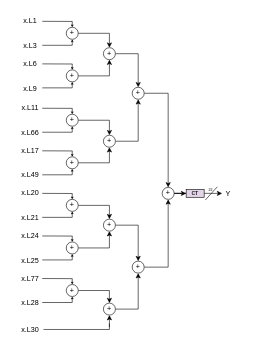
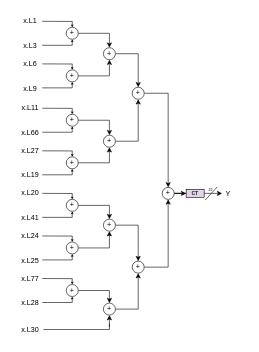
node "x.L17": label "x.L17" -> "x.L27"
node "x.L49": label "x.L49" -> "x.L19"
node "x.L21": label "x.L21" -> "x.L41"
